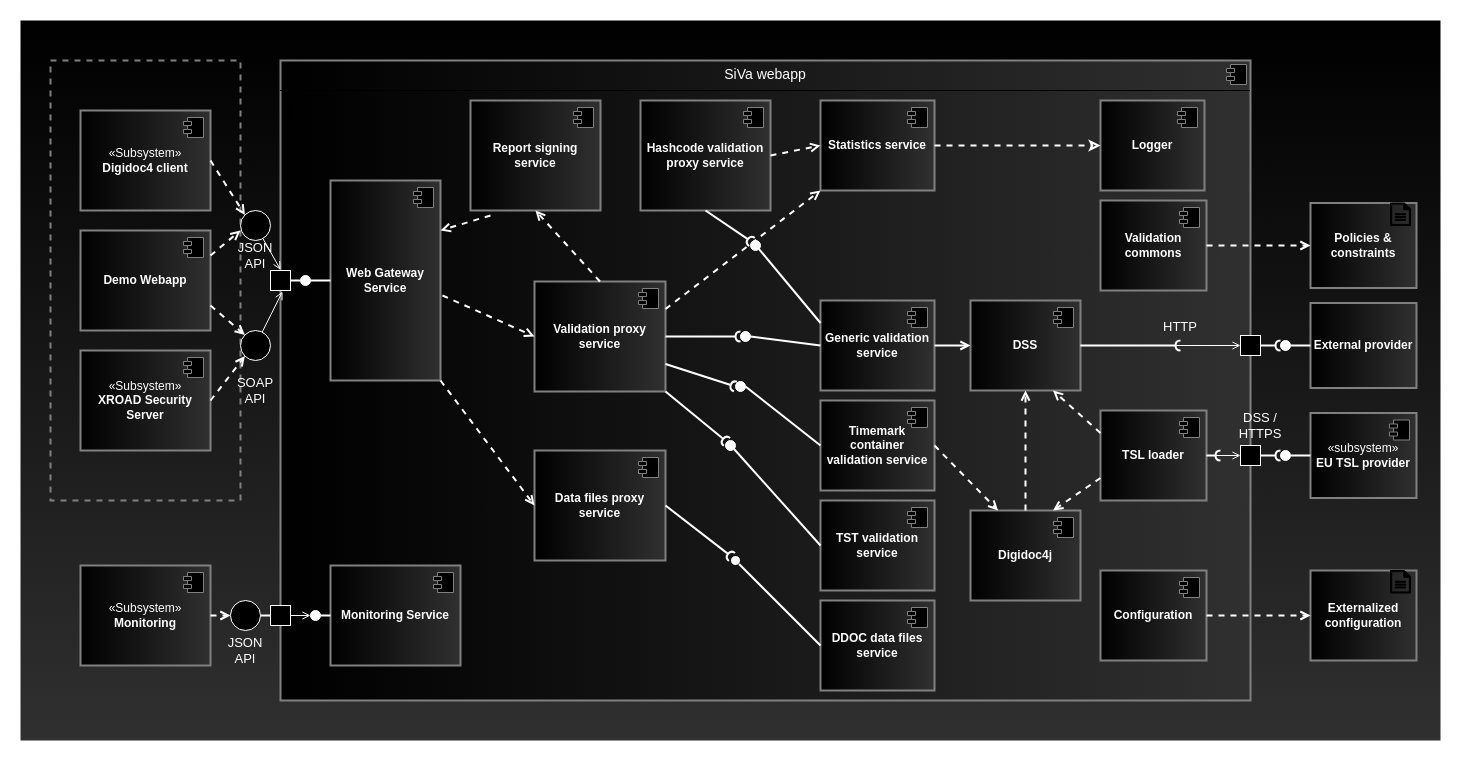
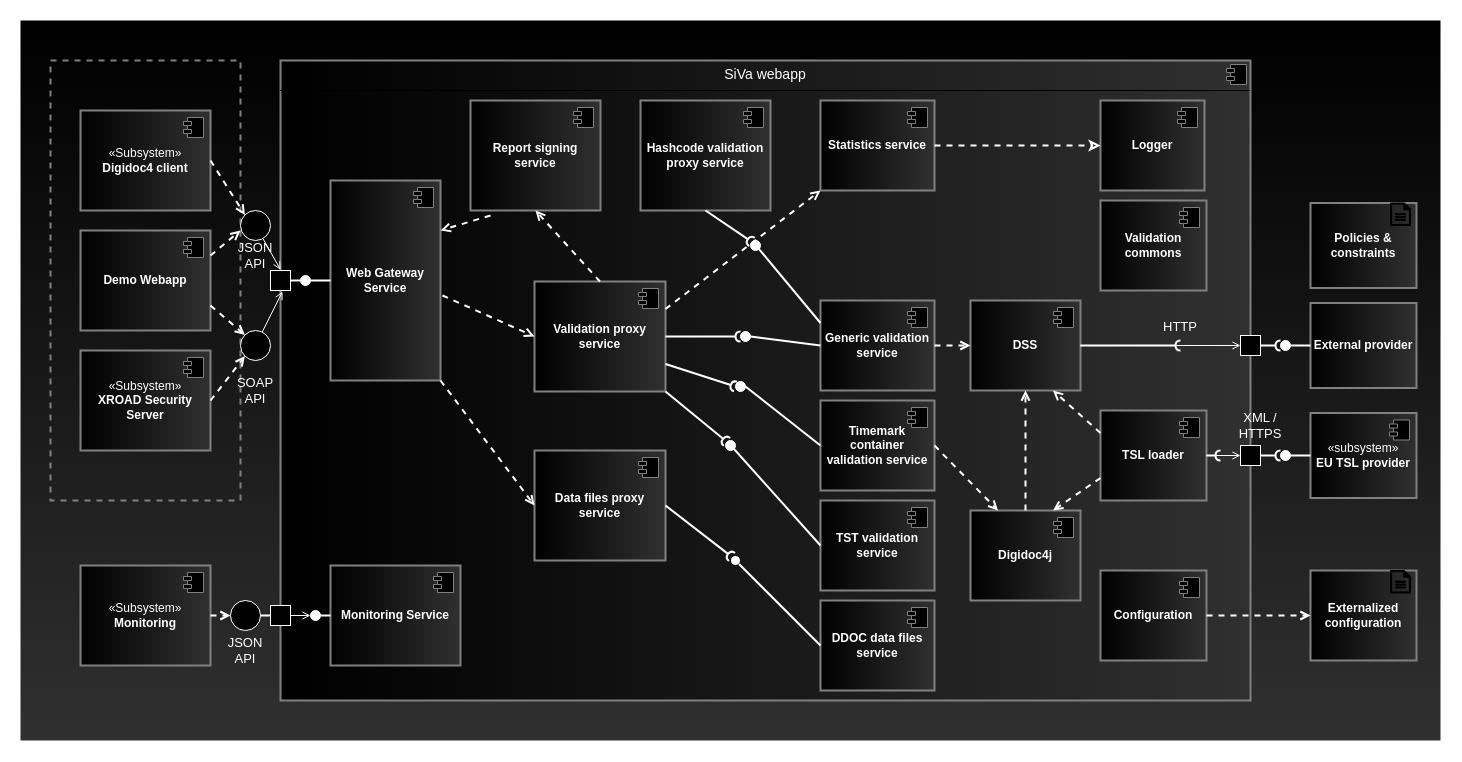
edge "Hashcode validation proxy service" -> "Statistics service": removed
edge "Validation commons" -> "Policies & constraints": removed
edge "Generic validation service" -> "DSS": style solid -> dashed
node "DSS / HTTPS": label "DSS / HTTPS" -> "XML / HTTPS"
